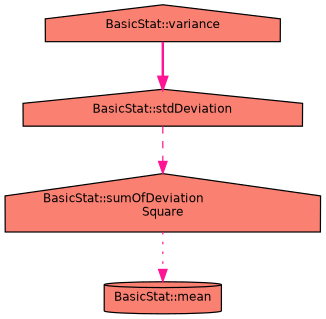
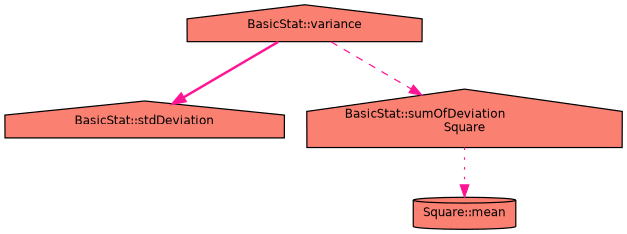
edge "BasicStat::stdDeviation" -> "BasicStat::sumOfDeviation Square": now "BasicStat::variance" -> "BasicStat::sumOfDeviation Square"
node "BasicStat::mean": label "BasicStat::mean" -> "Square::mean"
